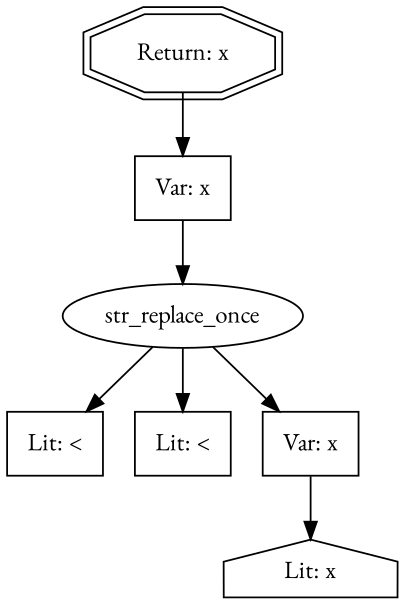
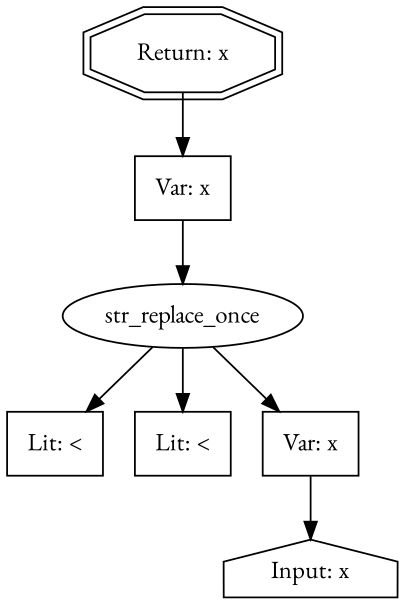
node "Lit: x": label "Lit: x" -> "Input: x"
